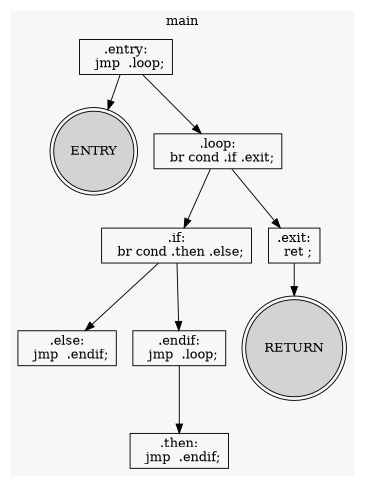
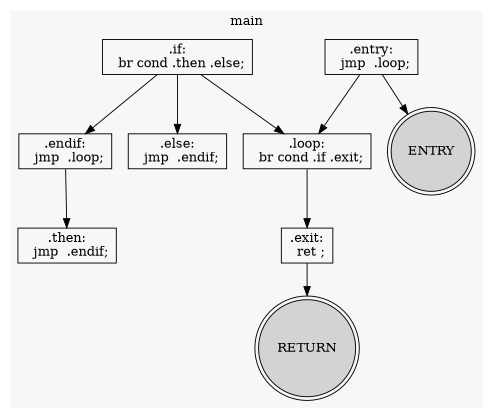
edge ".loop: br cond .if .exit;" -> ".if: br cond .then .else;": reversed
